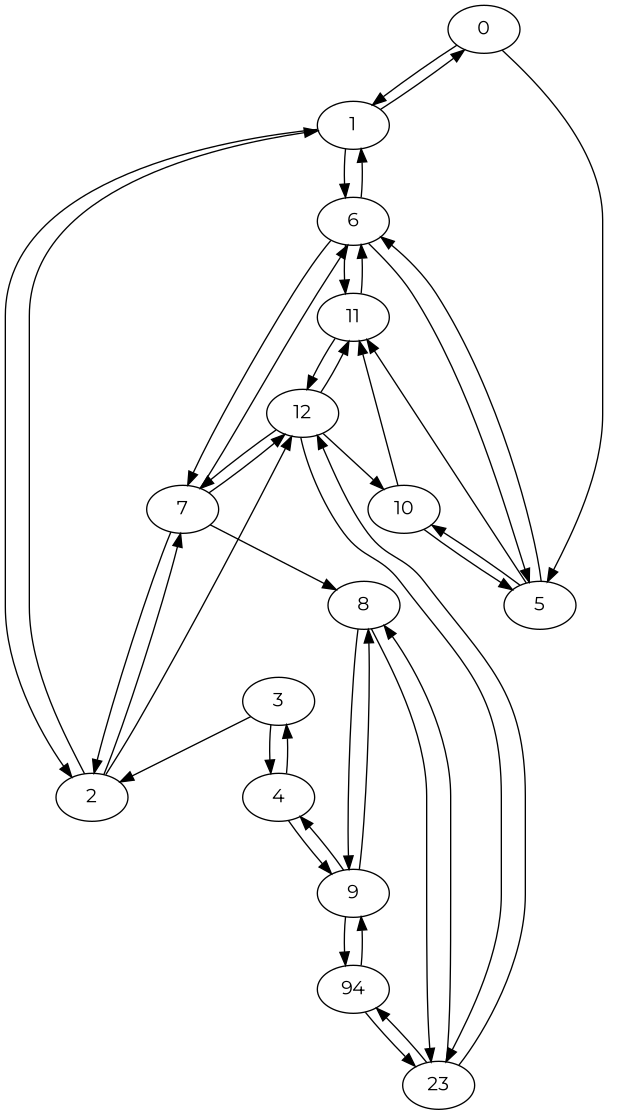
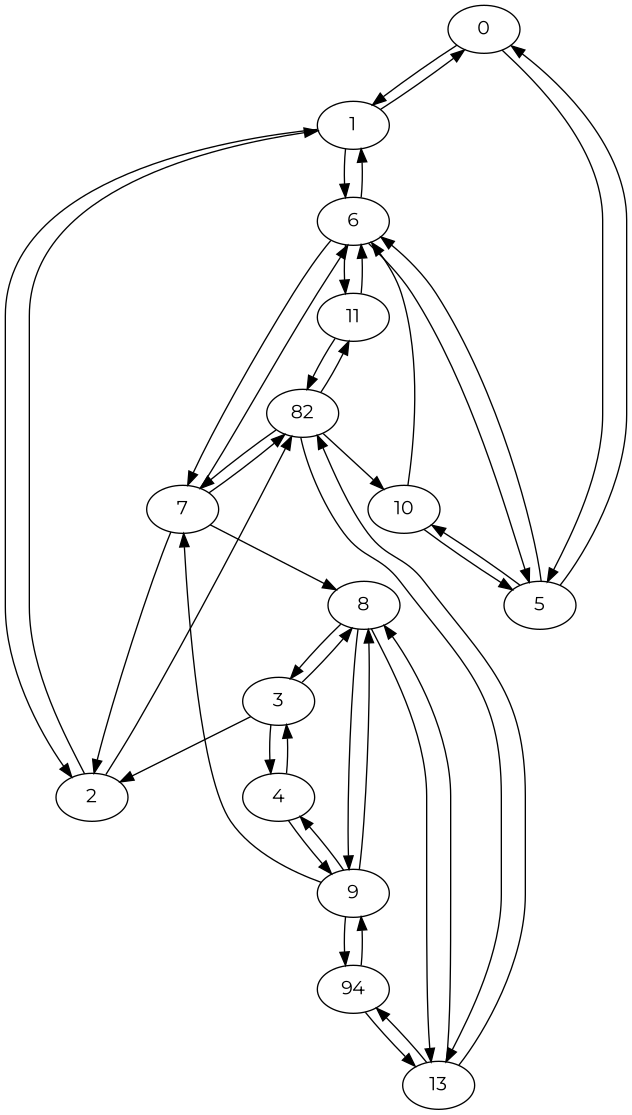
node "12": label "12" -> "82"
edge "10" -> "11": now "10" -> "6"
edge "5" -> "11": now "5" -> "0"
edge "8" -> "3": added
edge "3" -> "8": added
edge "2" -> "7": now "9" -> "7"
node "23": label "23" -> "13"
